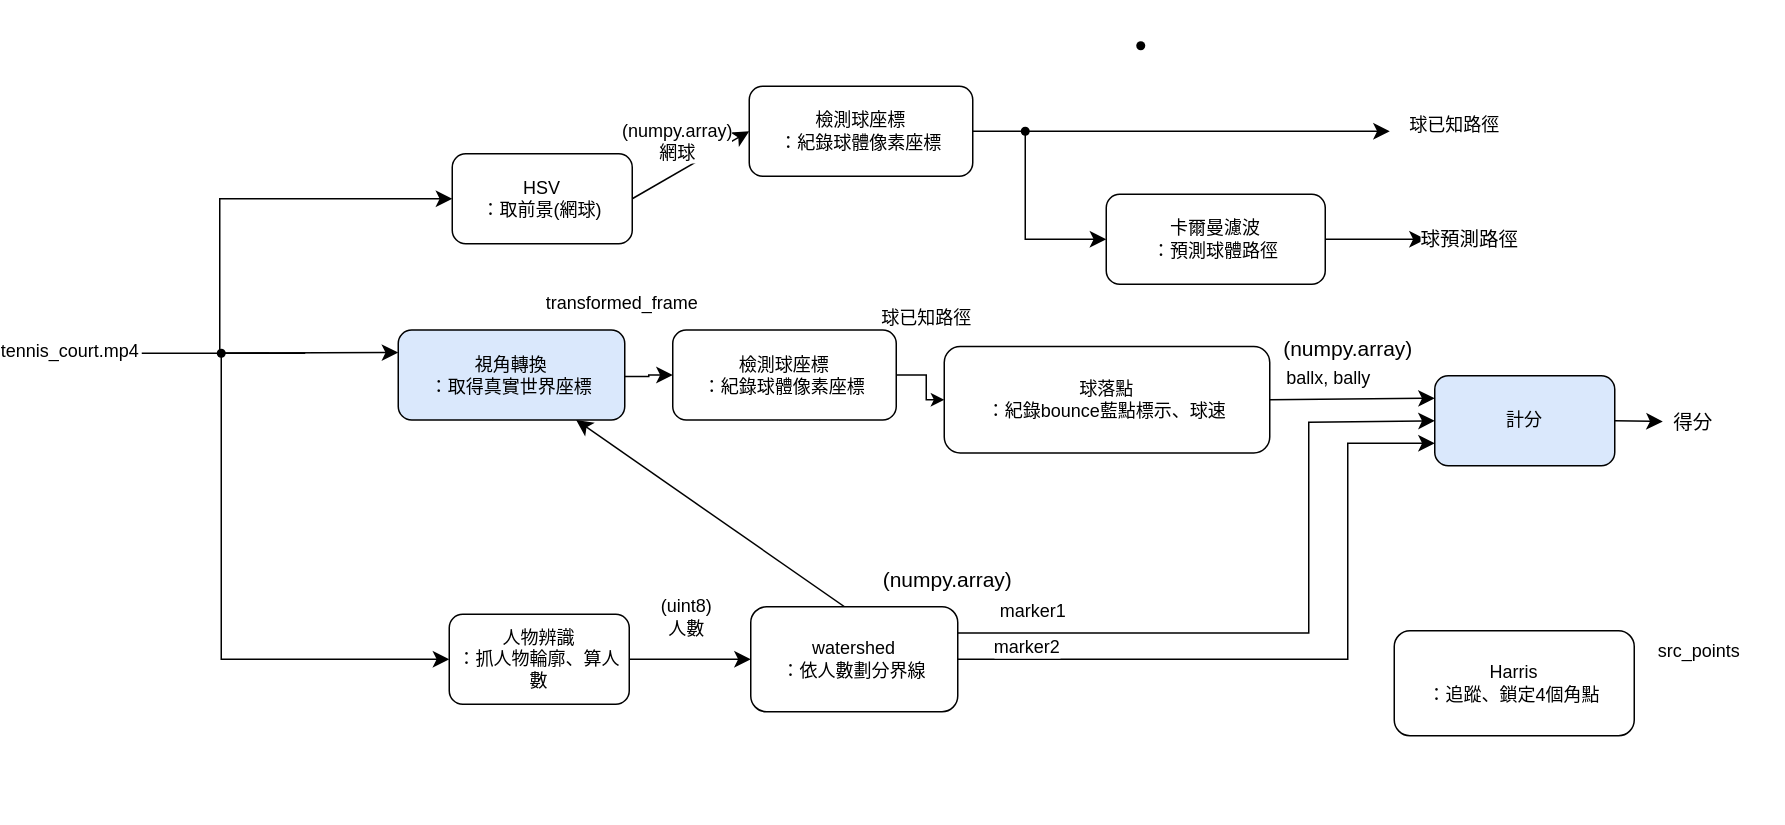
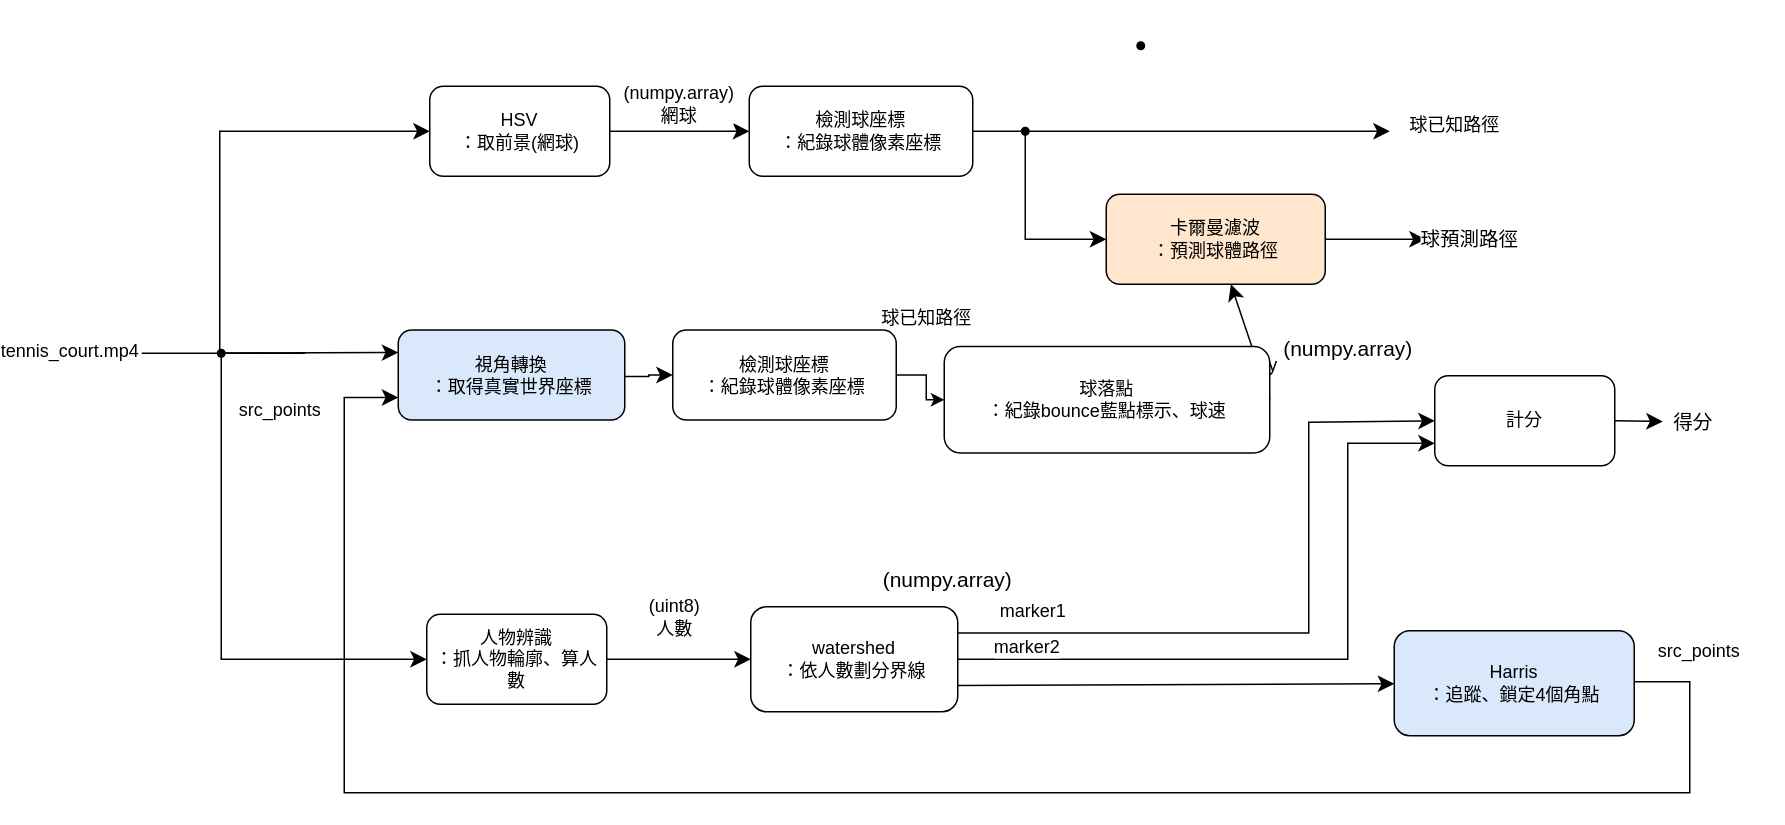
node "HSV ：取前景(網球)": moved (542, 199) -> (520, 131)
node "卡爾曼濾波 ：預測球體路徑": fillcolor #ffffff -> #ffe6cc
node "transformed_frame": removed
edge "球落點 ：紀錄bounce藍點標示、球速" -> "計分": now "球落點 ：紀錄bounce藍點標示、球速" -> "卡爾曼濾波 ：預測球體路徑"
node "計分": fillcolor #dae8fc -> #ffffff
edge "watershed ：依人數劃分界線" -> "視角轉換 ：取得真實世界座標": now "watershed ：依人數劃分界線" -> "Harris ：追蹤、鎖定4個角點"
node "人物辨識 ：抓人物輪廓、算人數": moved (539, 659) -> (517, 659)
node "Harris ：追蹤、鎖定4個角點": fillcolor #ffffff -> #dae8fc
edge "Harris ：追蹤、鎖定4個角點" -> "視角轉換 ：取得真實世界座標": added, label "src_points"
